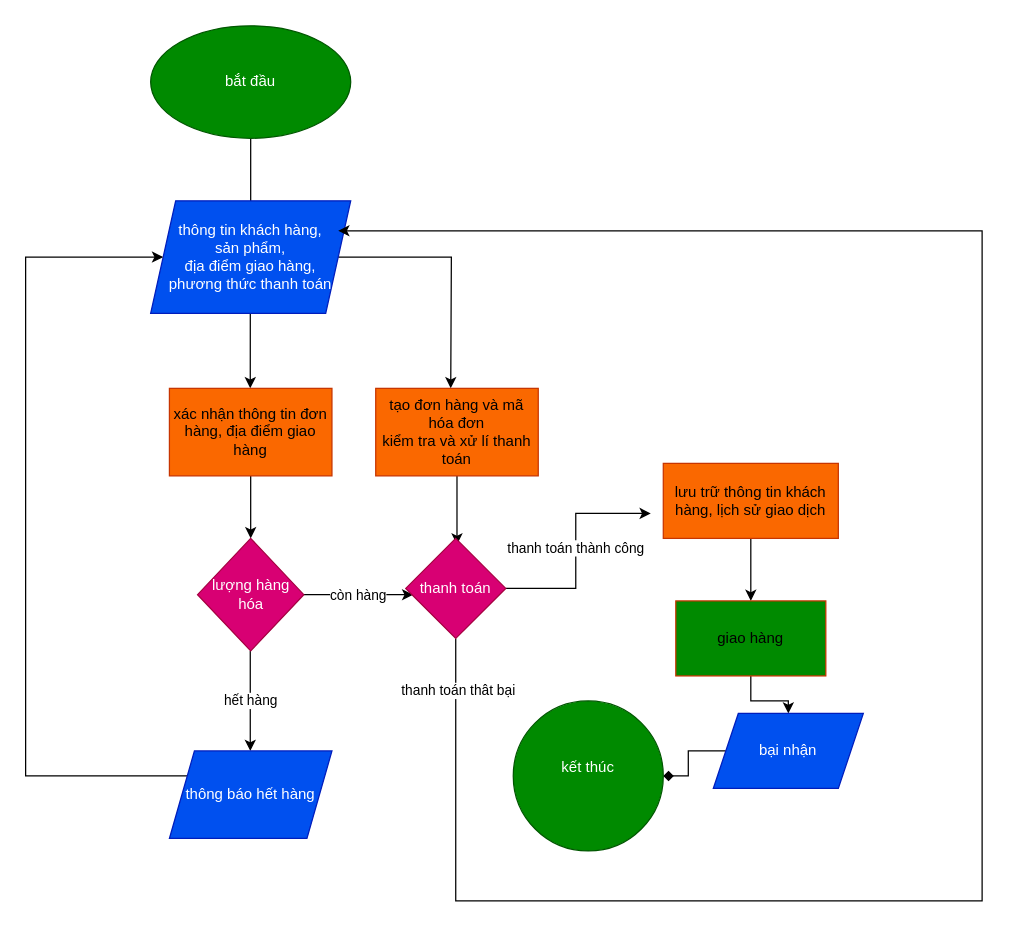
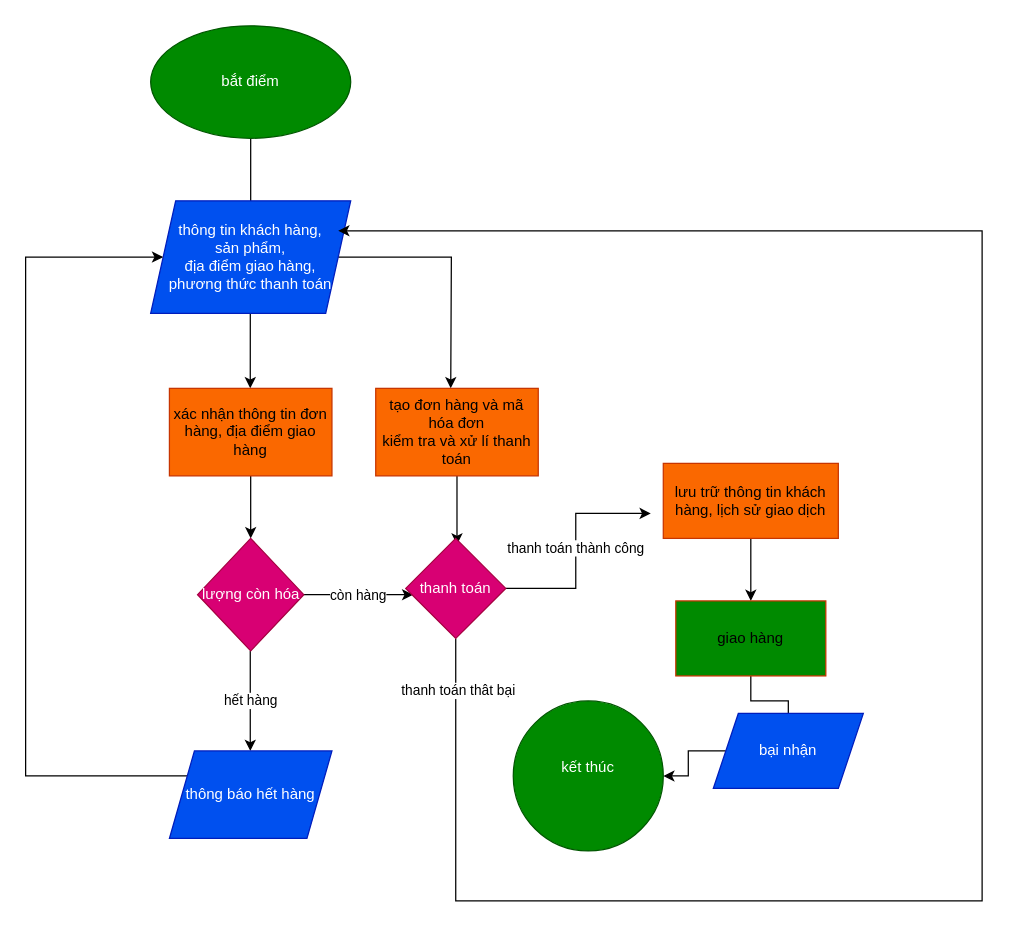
node "bắt đầu": label "bắt đầu" -> "bắt điểm"
node "lượng hàng hóa": label "lượng hàng hóa" -> "lượng còn hóa"
edge "giao hàng" -> "bại nhận": arrowhead classic -> none
edge "bại nhận" -> "kết thúc": arrowhead diamond -> classic
